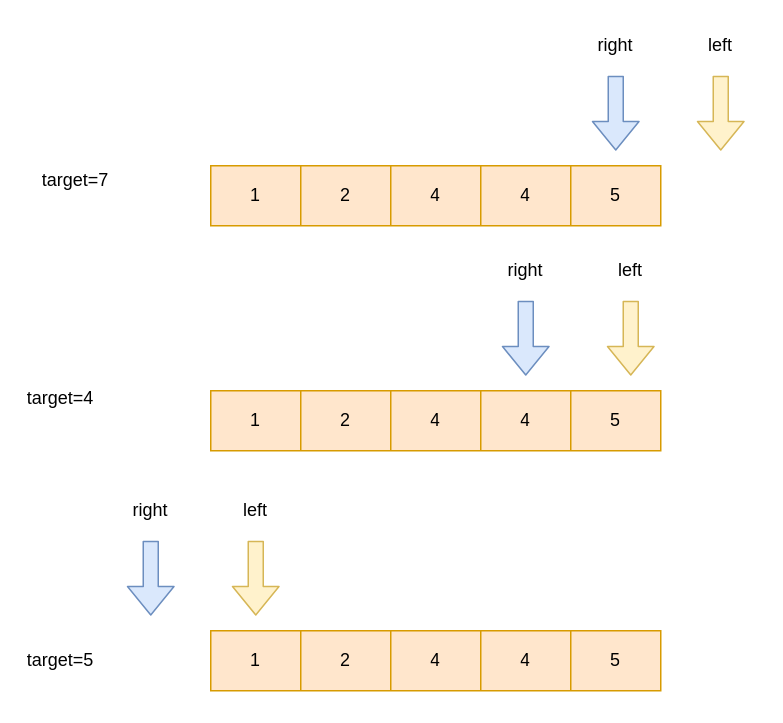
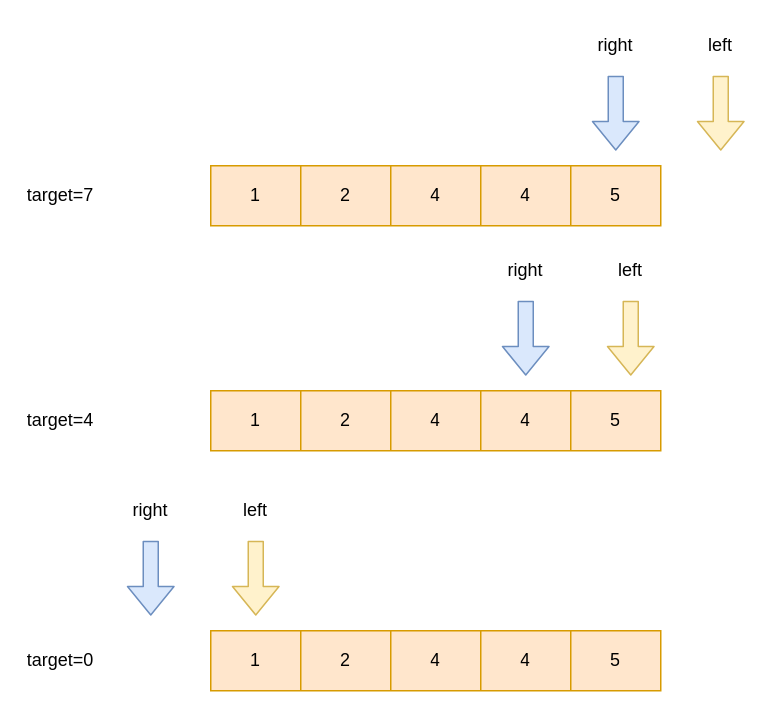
node "target=7": moved (76, 181) -> (61, 196)
node "target=4": moved (61, 398) -> (61, 421)
node "target=5": label "target=5" -> "target=0"
